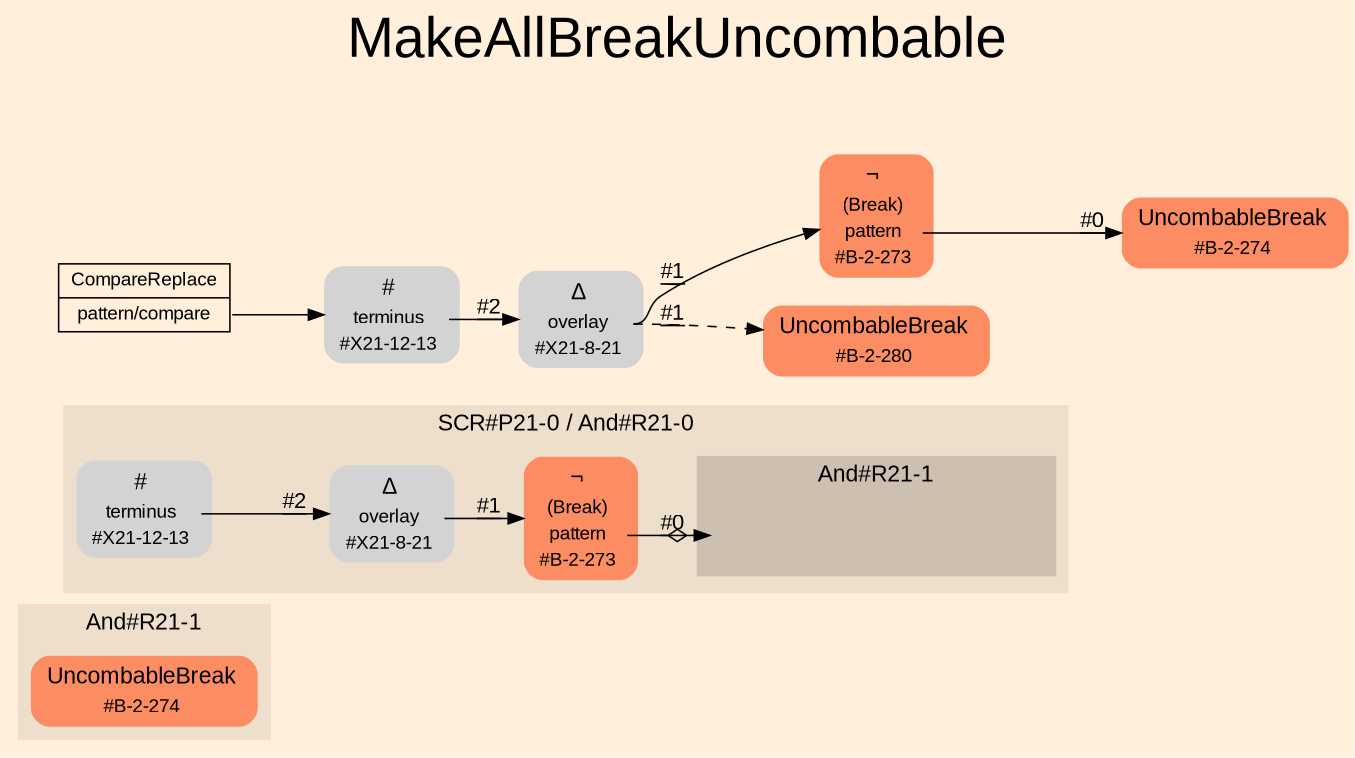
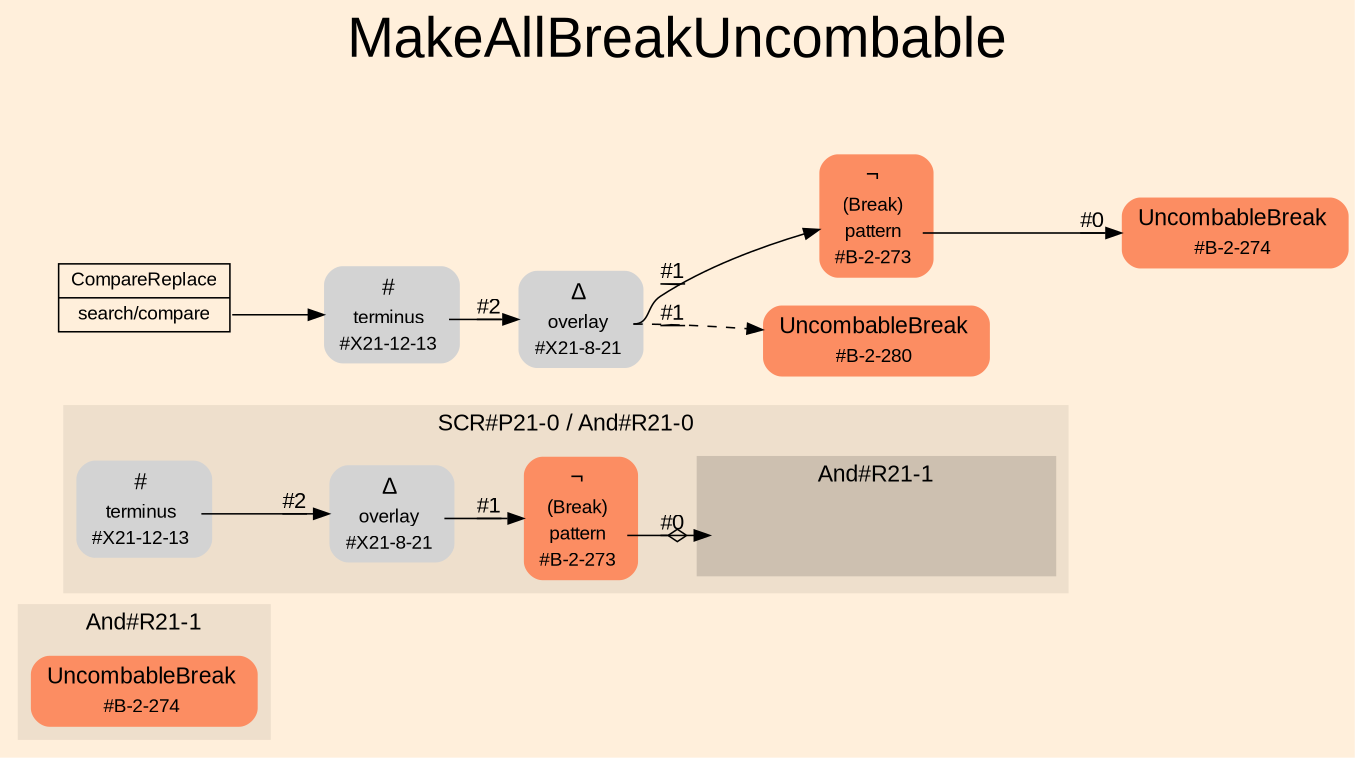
node "CompareReplace": text "pattern/compare" -> "search/compare"
